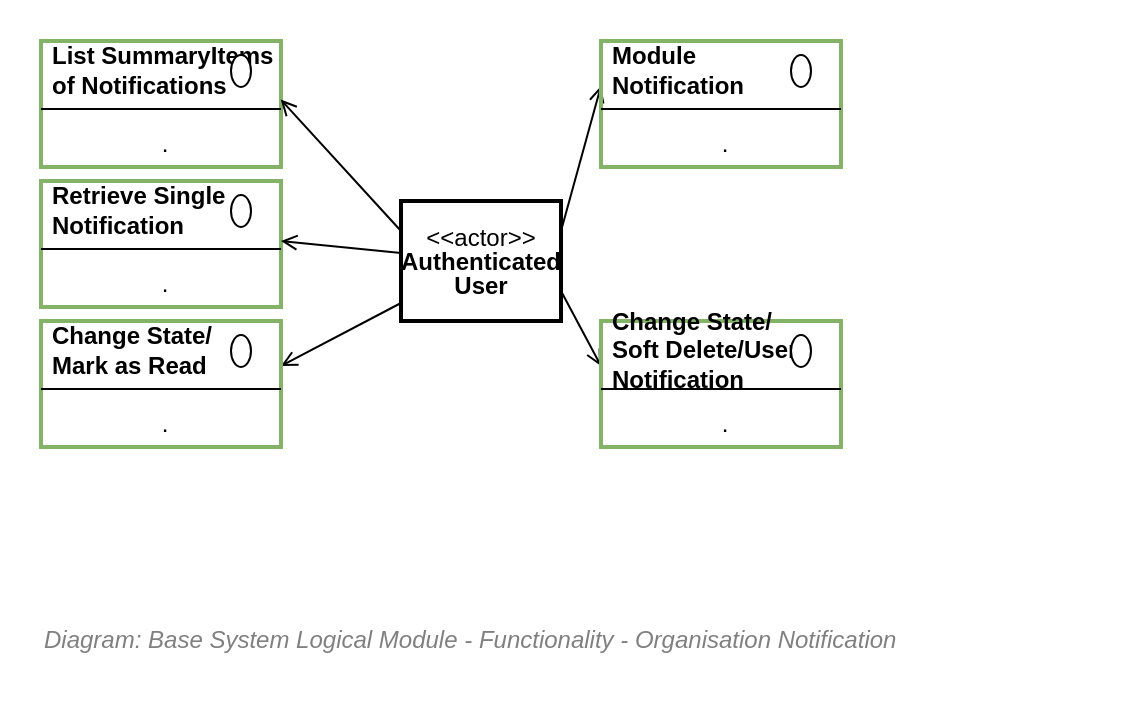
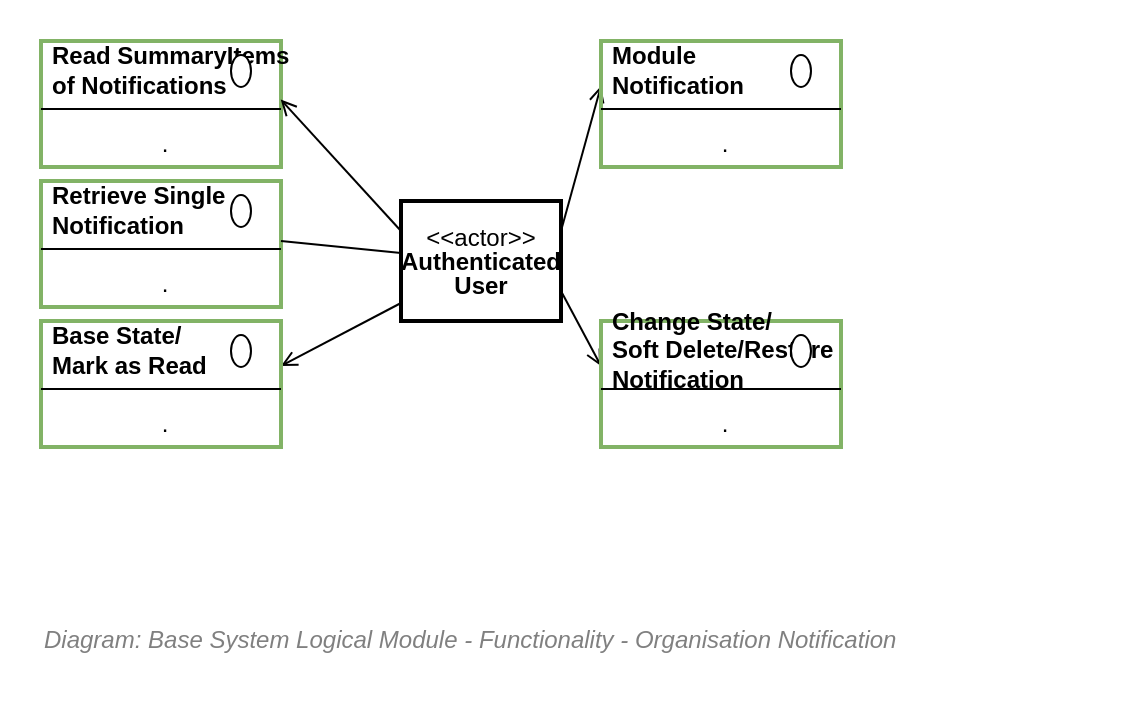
node "List SummaryItems of Notifications": label "List SummaryItems of Notifications" -> "Read SummaryItems of Notifications"
edge "<<actor>> Authenticated User" -> "Retrieve Single Notification": arrowhead open -> none
node "Change State/ Mark as Read": label "Change State/ Mark as Read" -> "Base State/ Mark as Read"
node "Change State/ Soft Delete/User Notification": label "Change State/ Soft Delete/User Notification" -> "Change State/ Soft Delete/Restore Notification"
